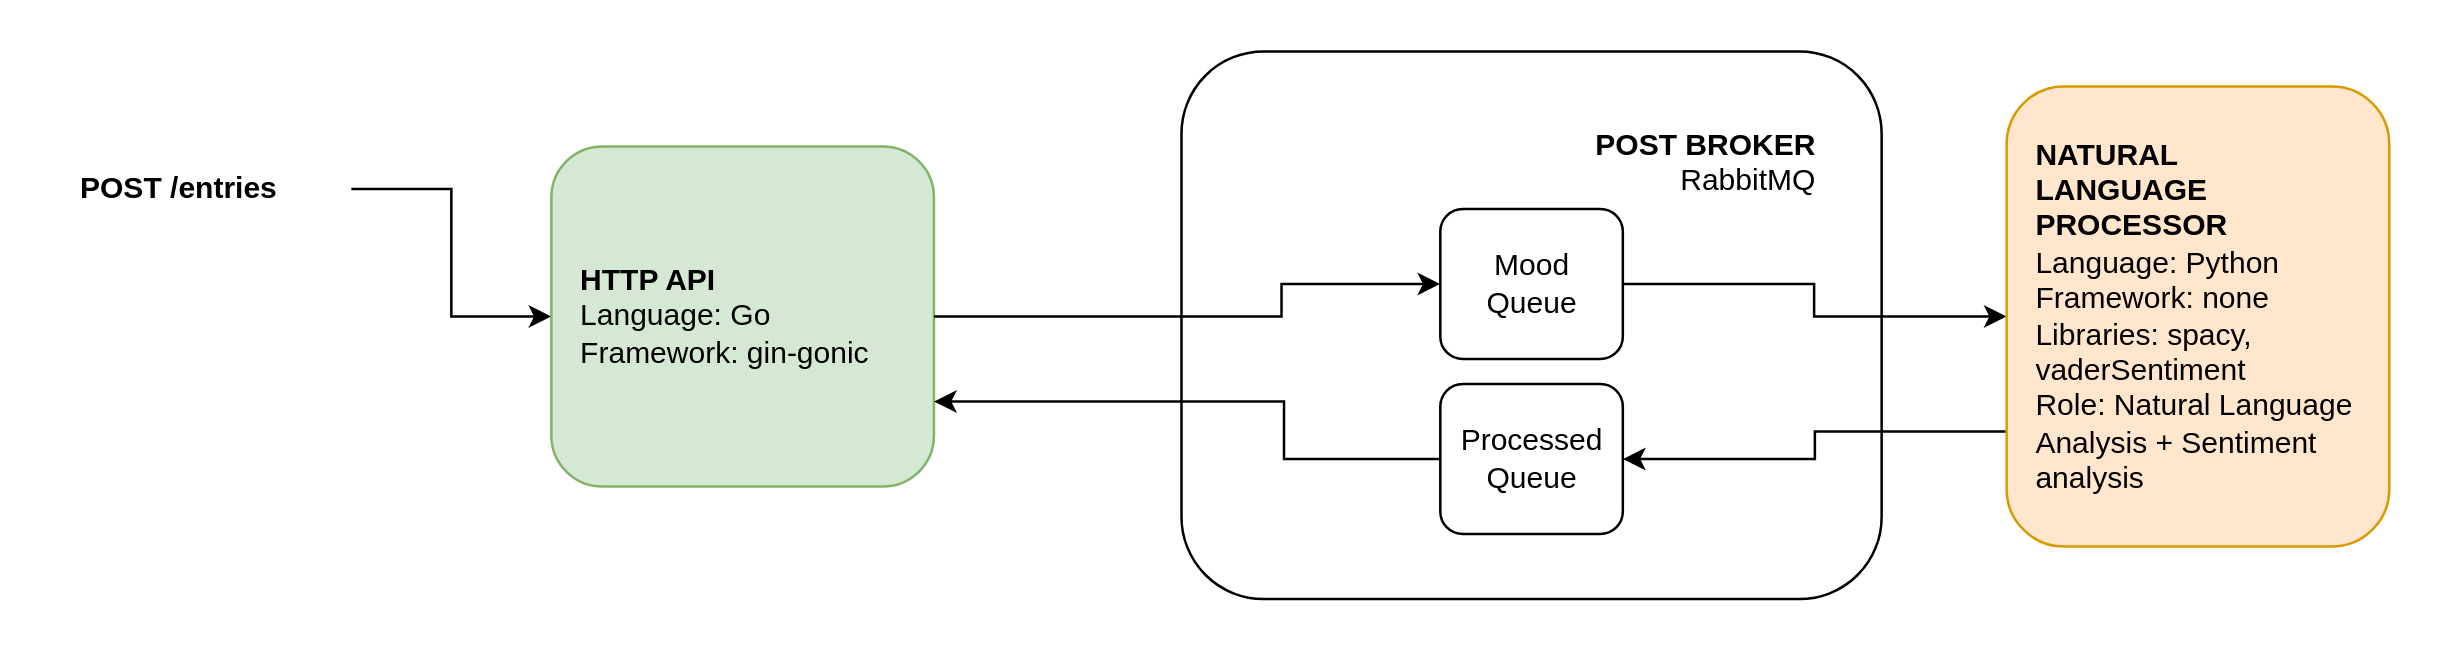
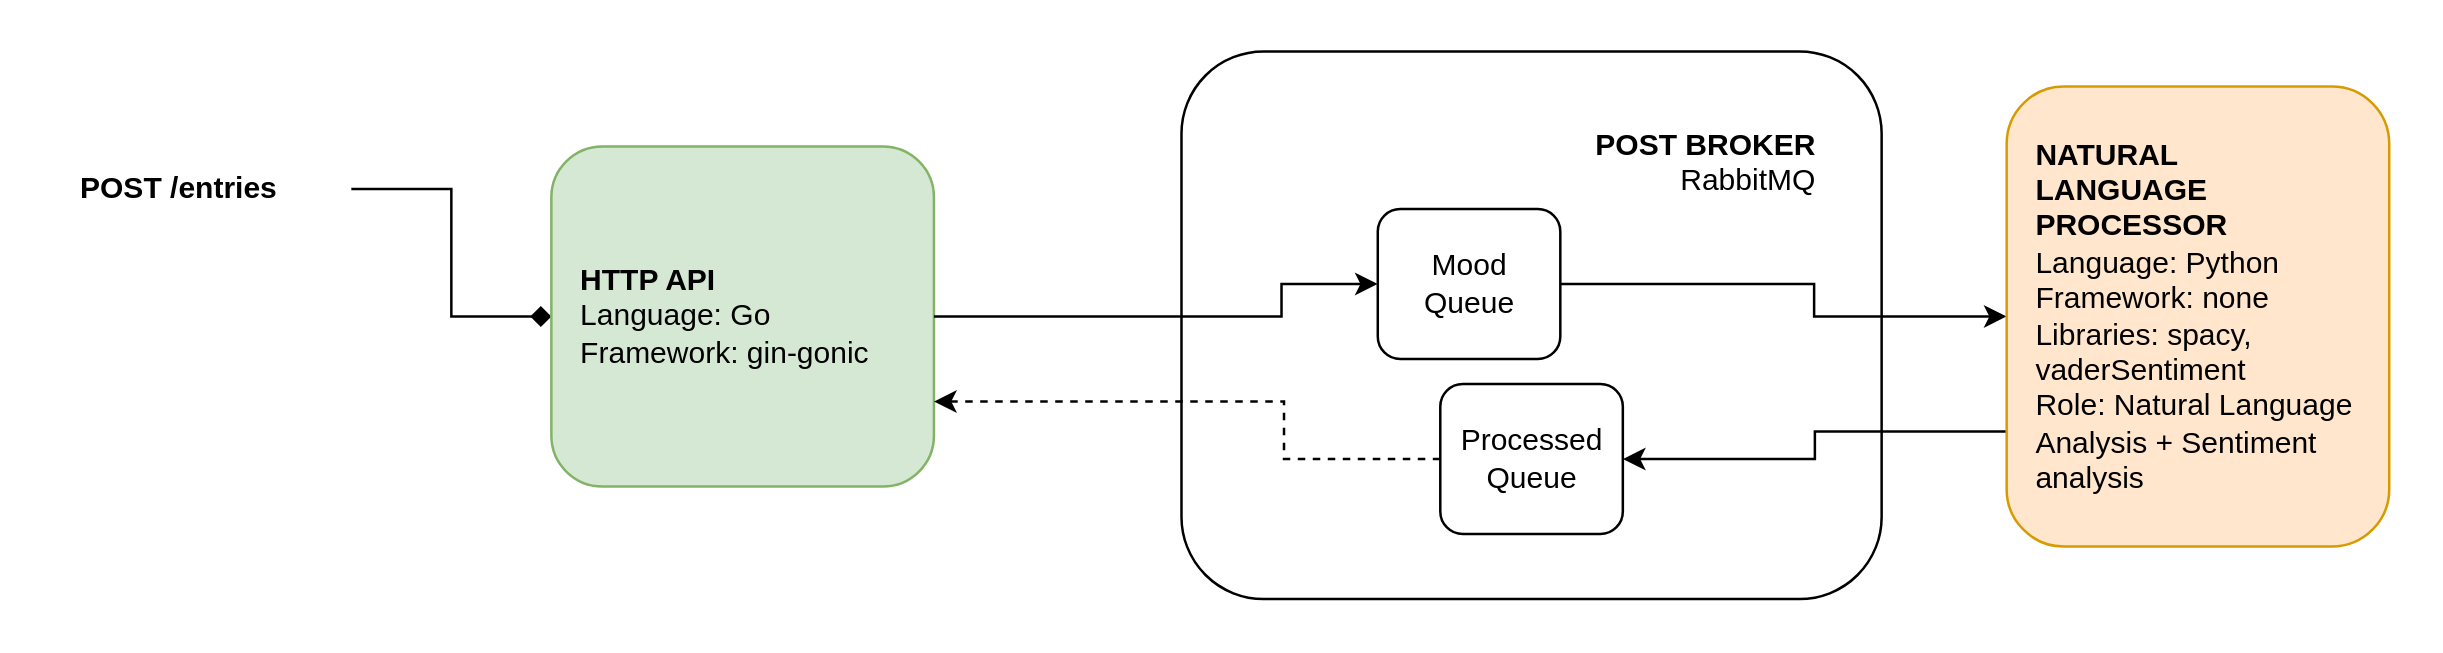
node "Mood Queue": moved (1531, 284) -> (1469, 284)
edge "POST /entries" -> "HTTP API Language: Go Framework: gin-gonic": arrowhead classic -> diamond
edge "Processed Queue" -> "HTTP API Language: Go Framework: gin-gonic": style solid -> dashed
